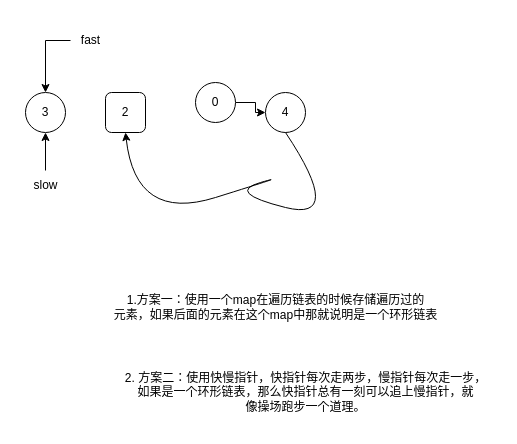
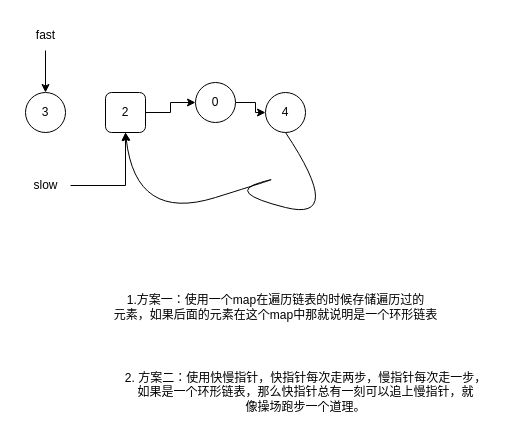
node "fast": moved (91, 41) -> (46, 36)
edge "2" -> "0": added
edge "slow" -> "3": now "slow" -> "2"
